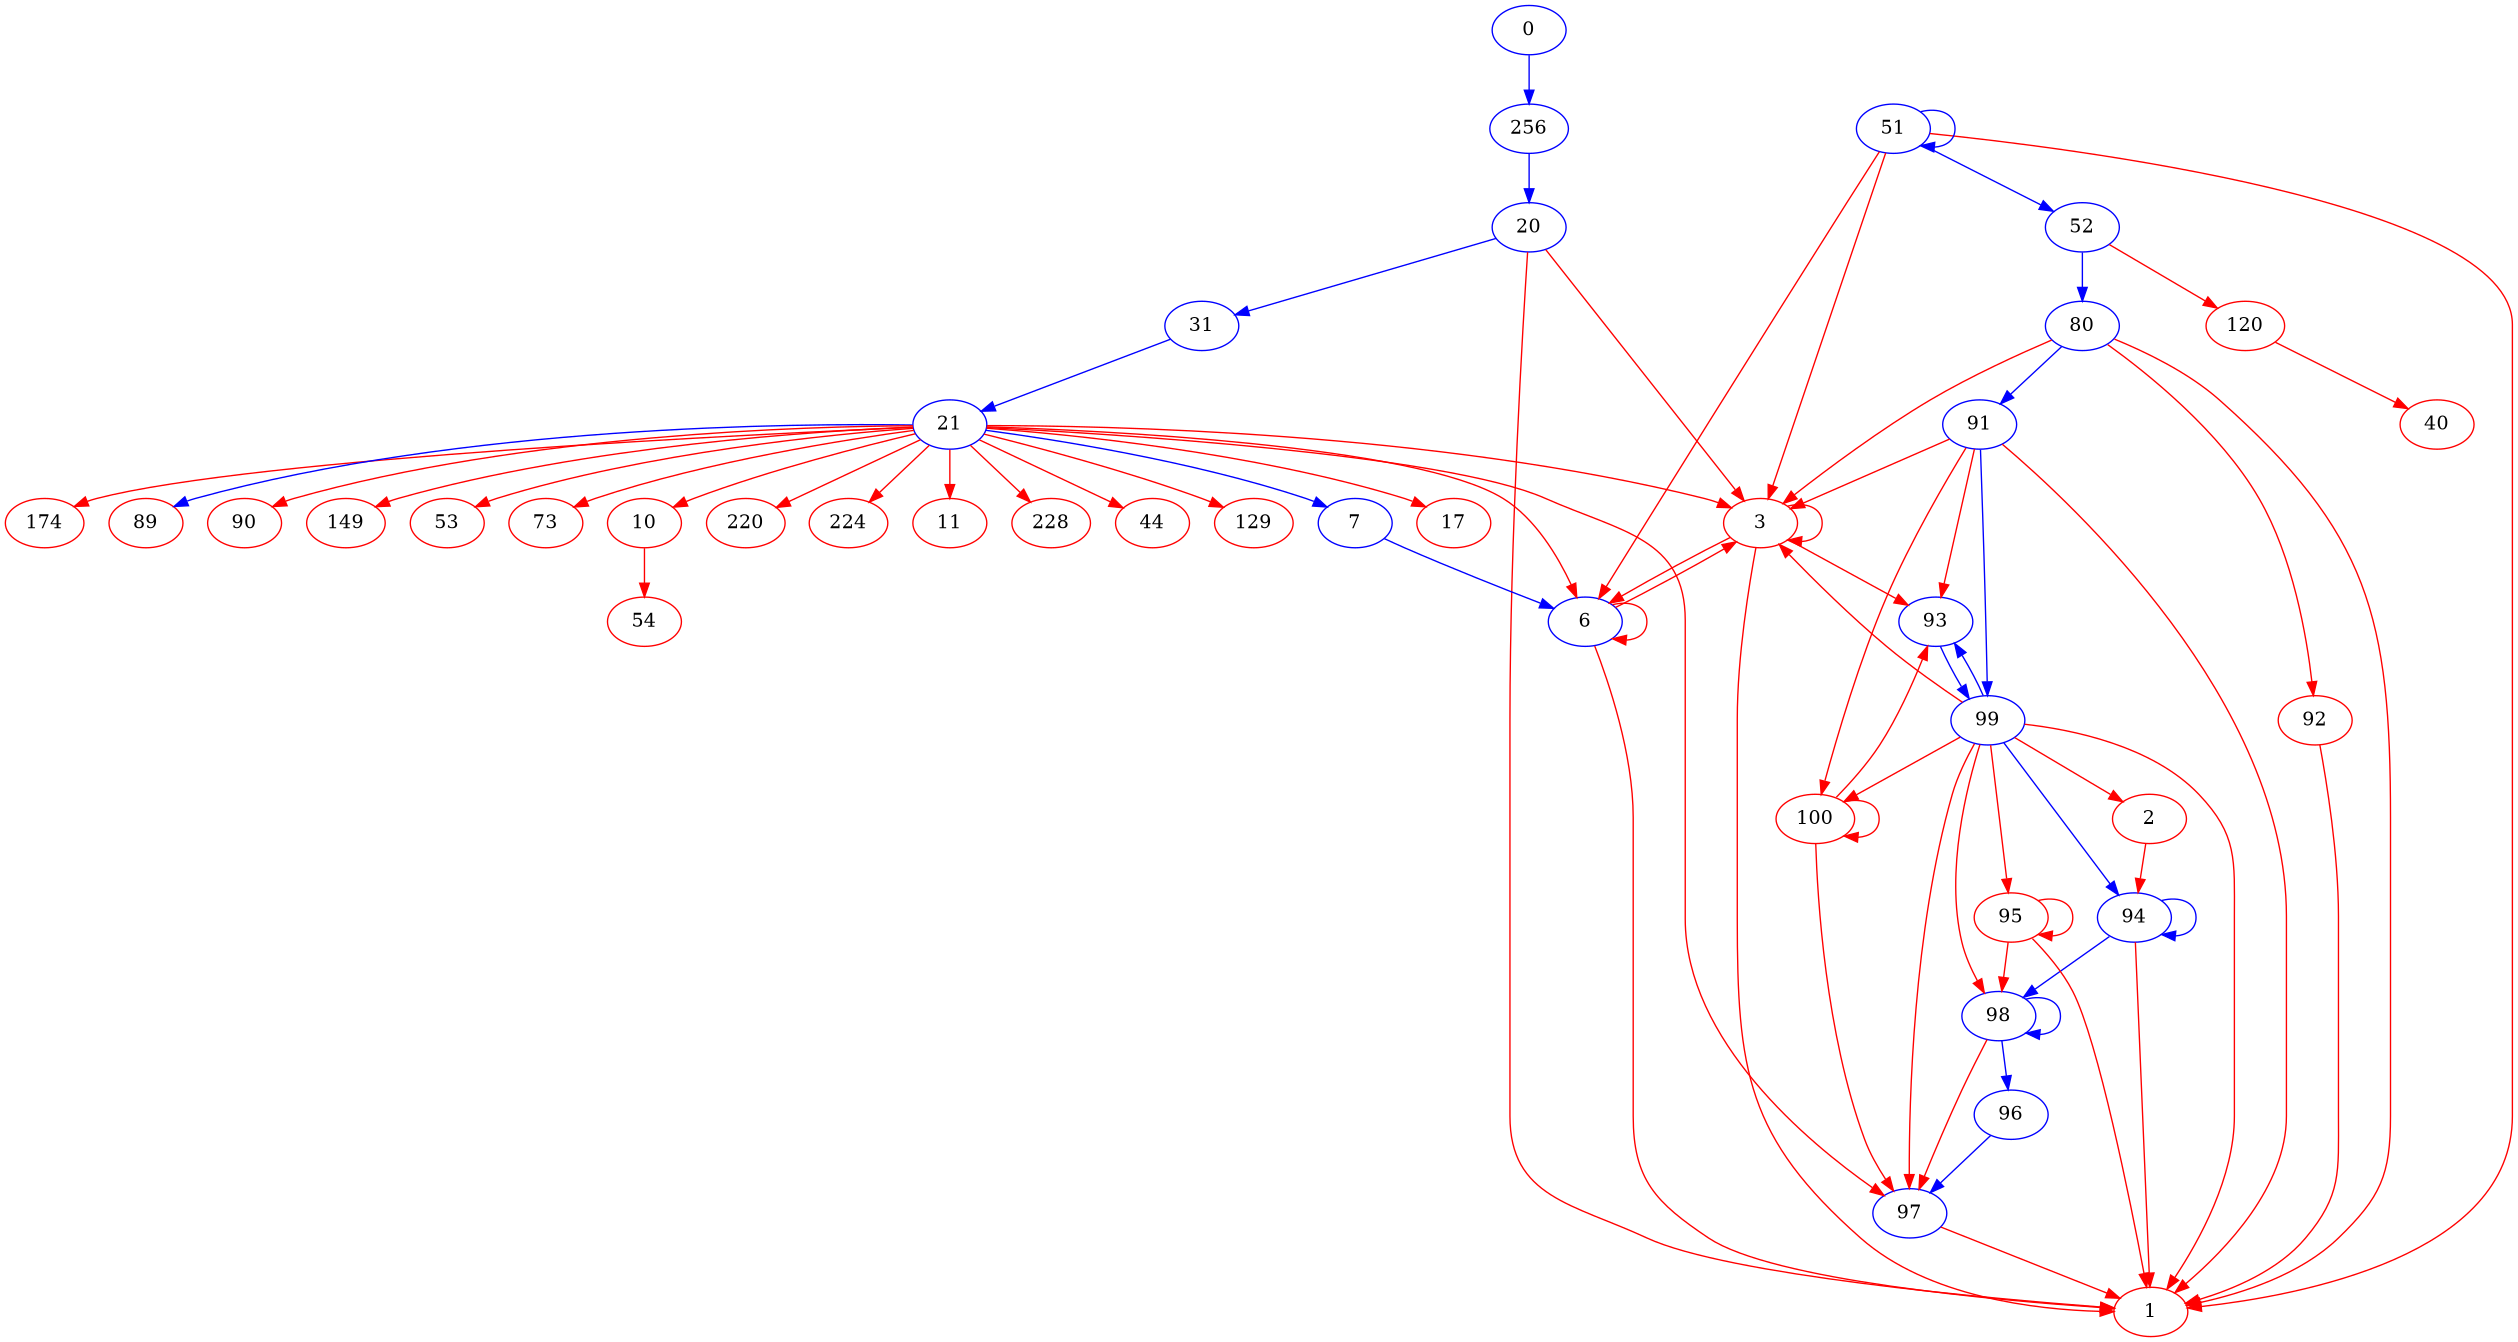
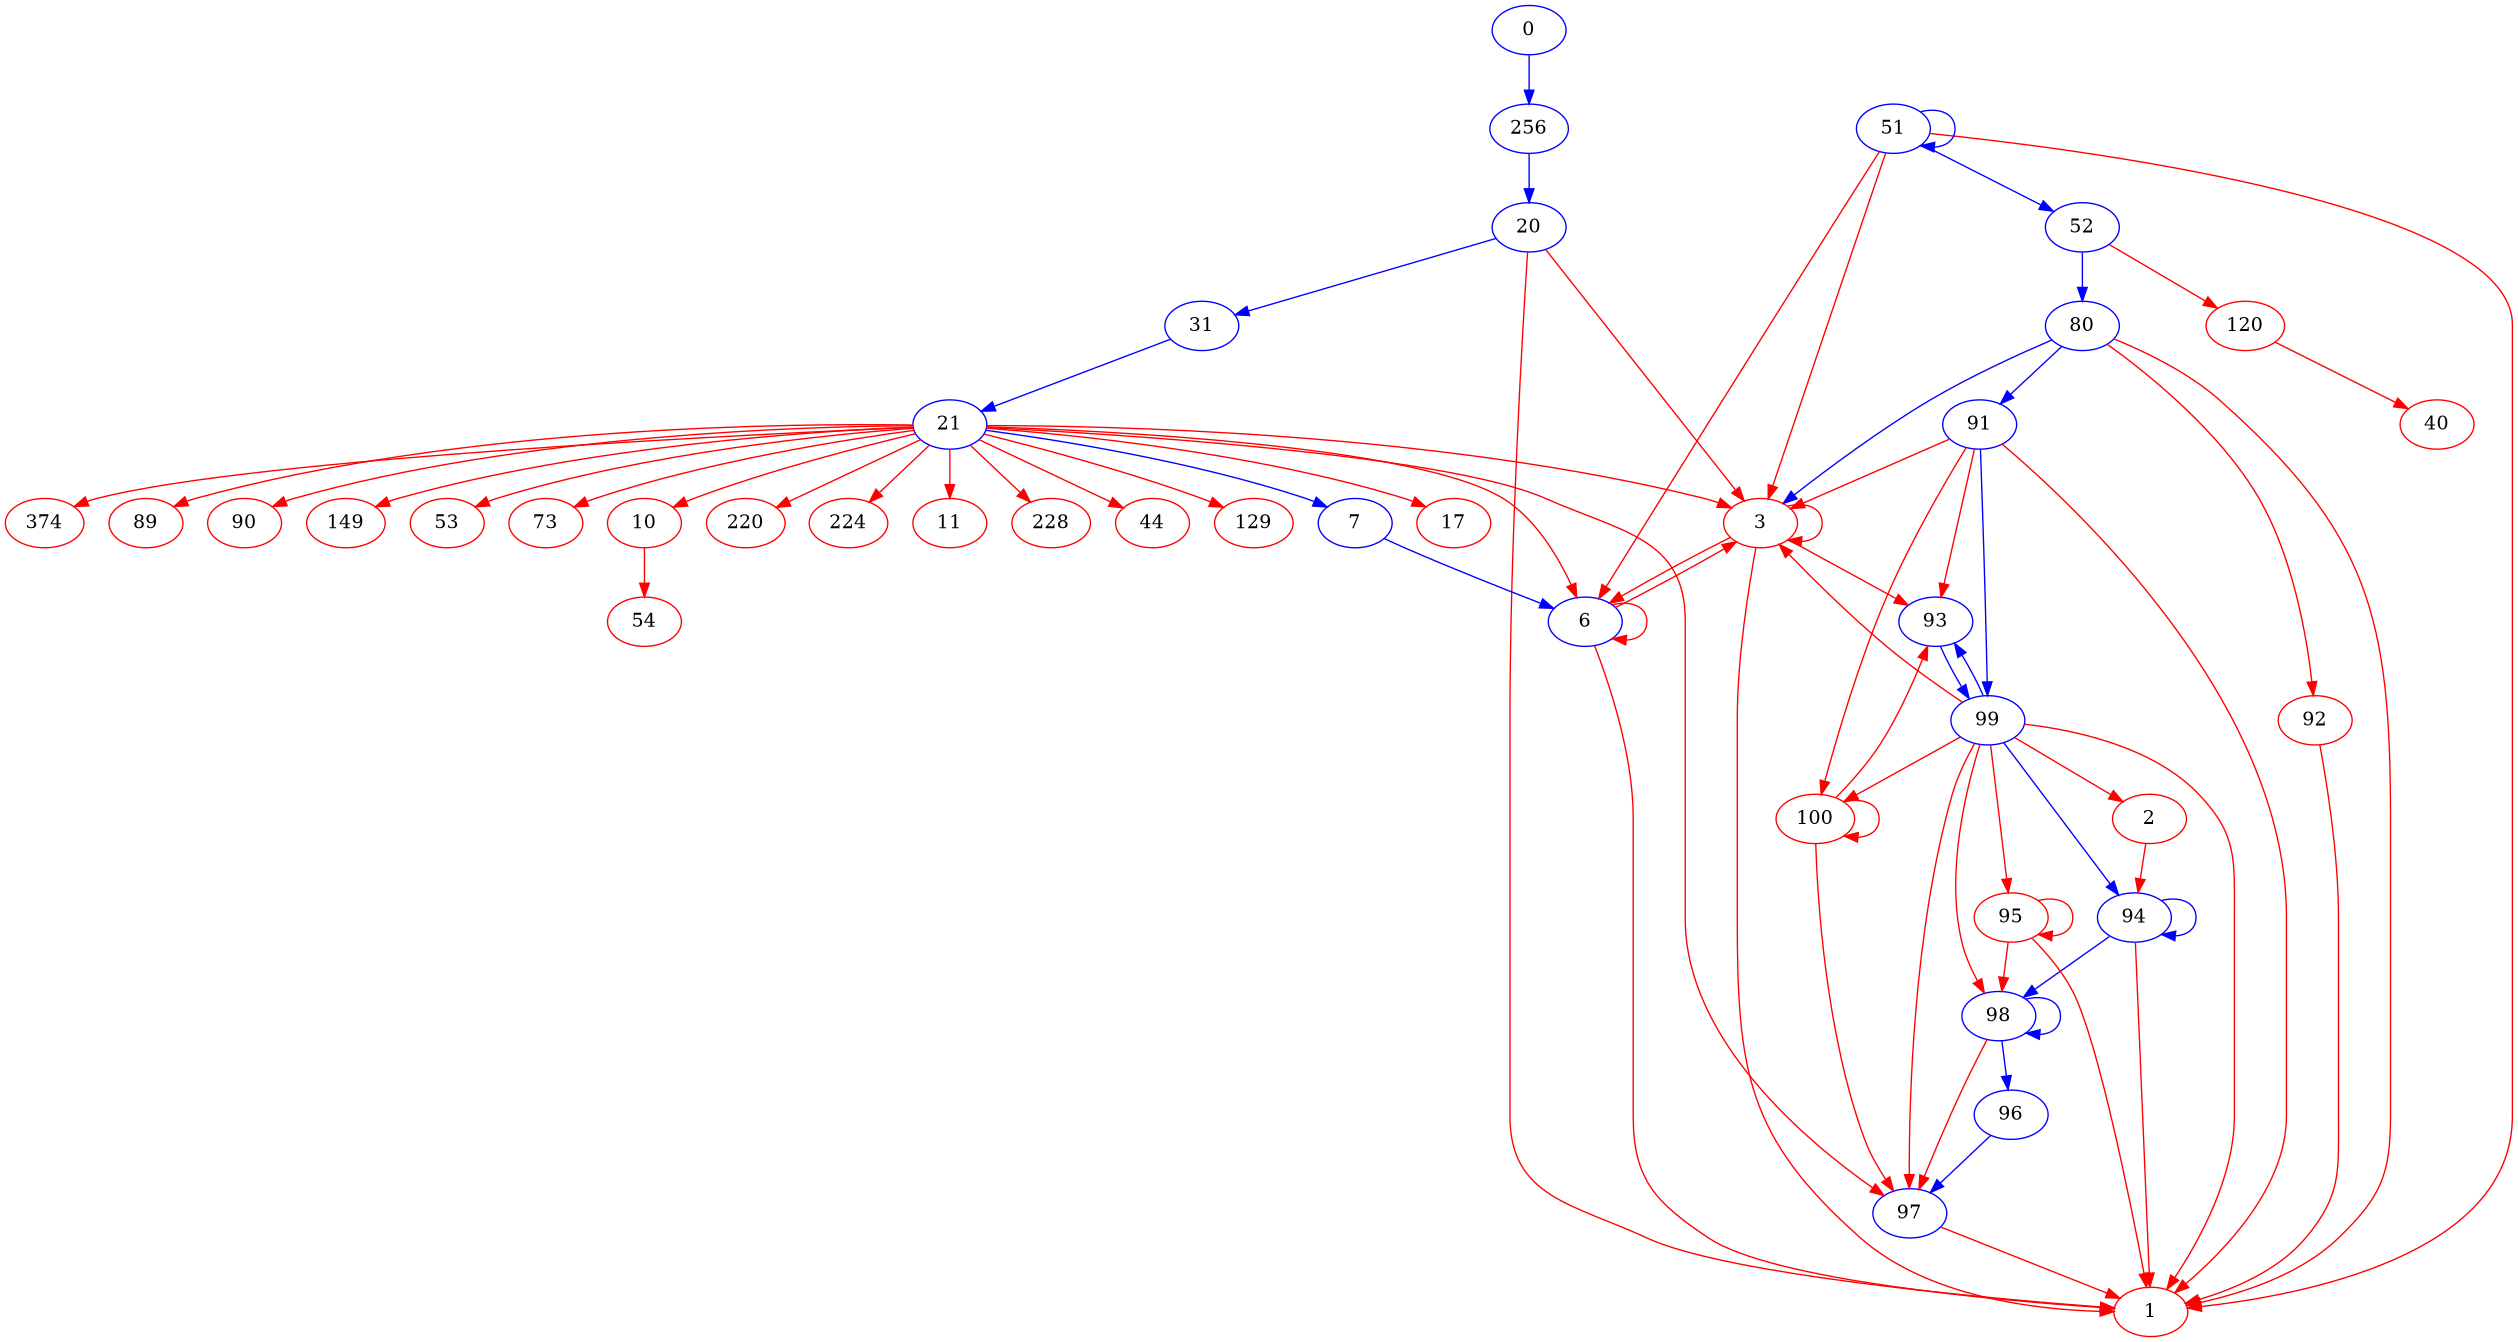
edge "80" -> "3": color red -> blue
edge "21" -> "89": color blue -> red
node "174": label "174" -> "374"
